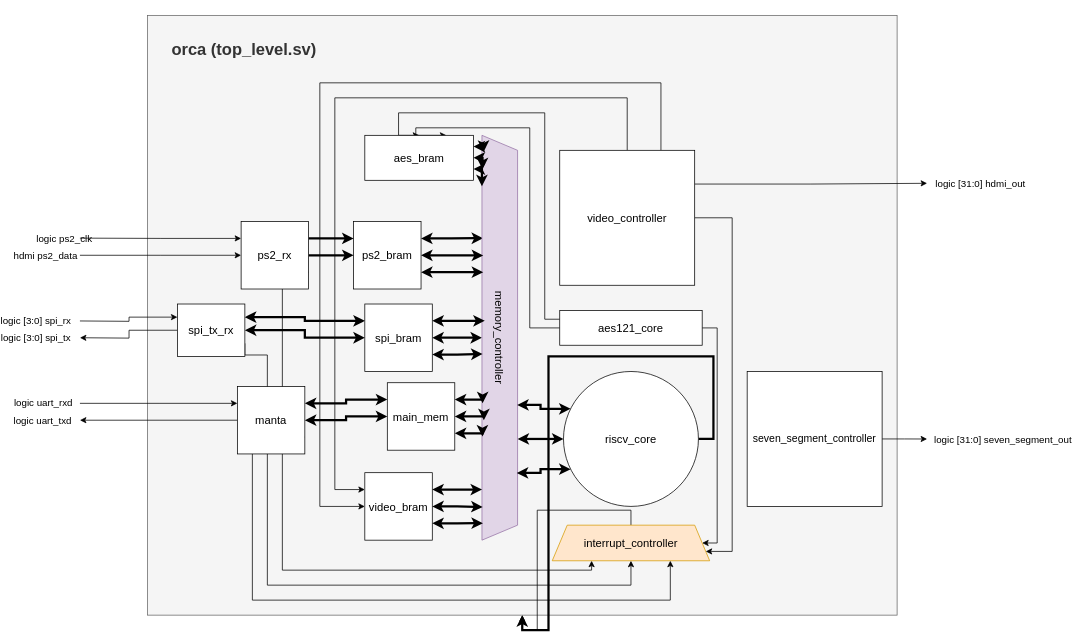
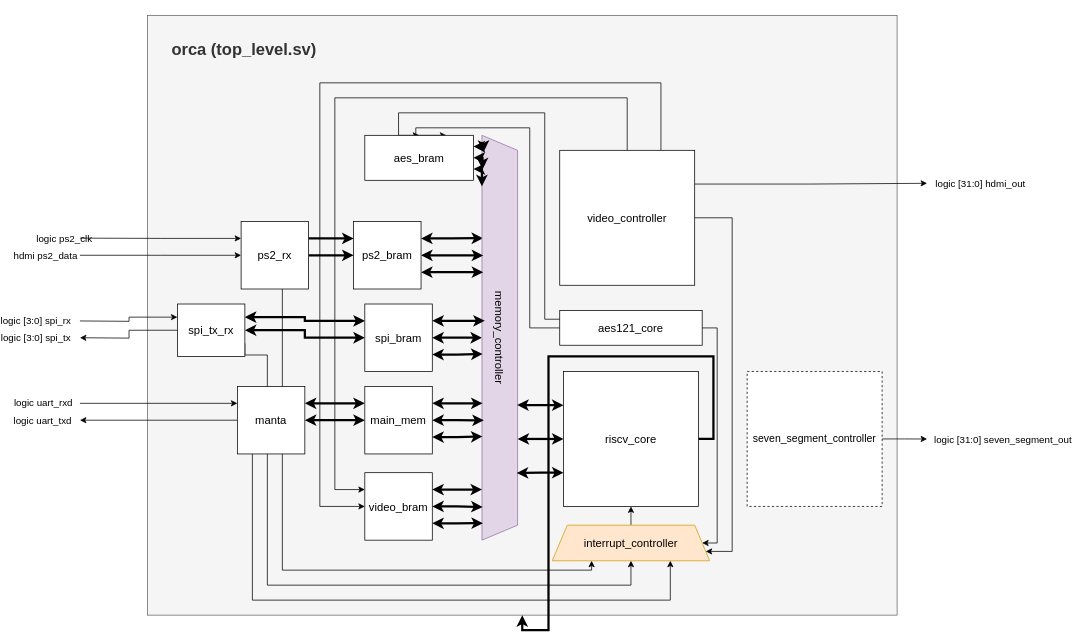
node "main_mem": moved (421, 417) -> (399, 420)
node "riscv_core": shape ellipse -> rectangle
node "seven_segment_controller": style solid -> dashed
edge "interrupt_controller" -> "orca (top_level.sv)": now "interrupt_controller" -> "riscv_core"
